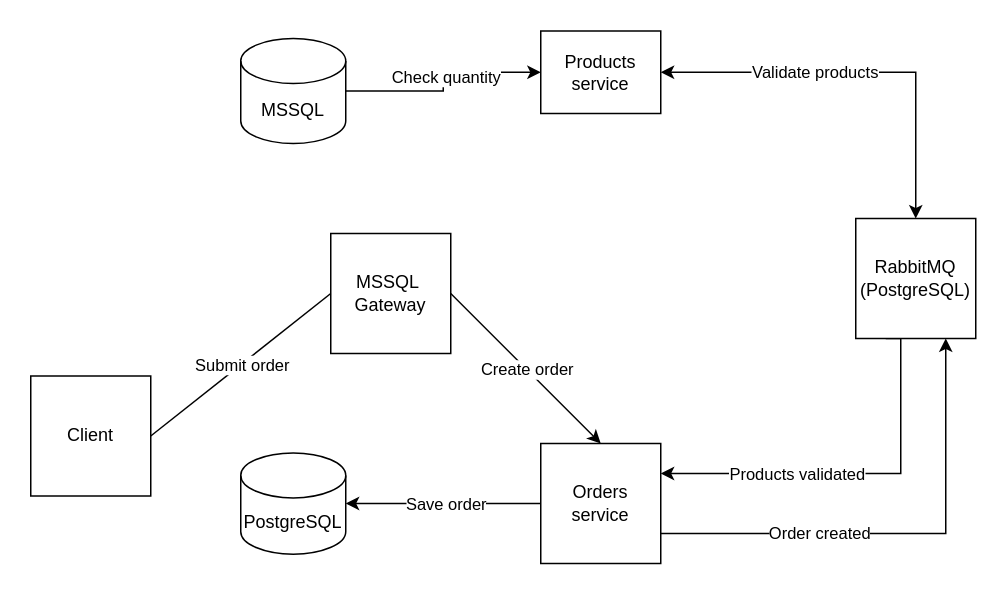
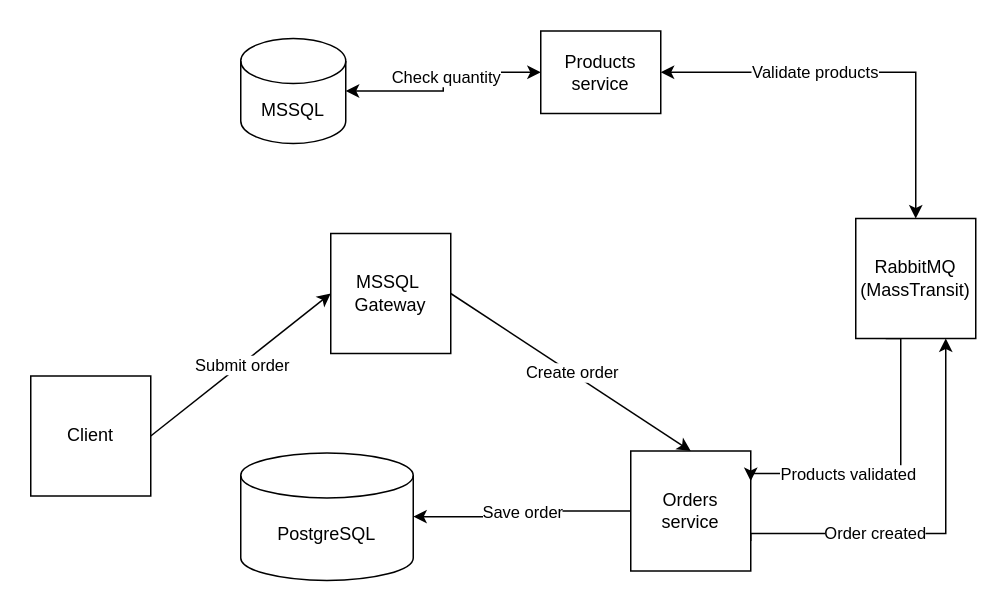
edge "MSSQL" -> "Products service": arrowhead none -> classic
node "RabbitMQ (PostgreSQL)": label "RabbitMQ (PostgreSQL)" -> "RabbitMQ (MassTransit)"
edge "MSSQL Gateway" -- "Client": arrowhead none -> classic
node "PostgreSQL": size 105x101 -> 173x128
node "Orders service": moved (601, 503) -> (691, 511)
